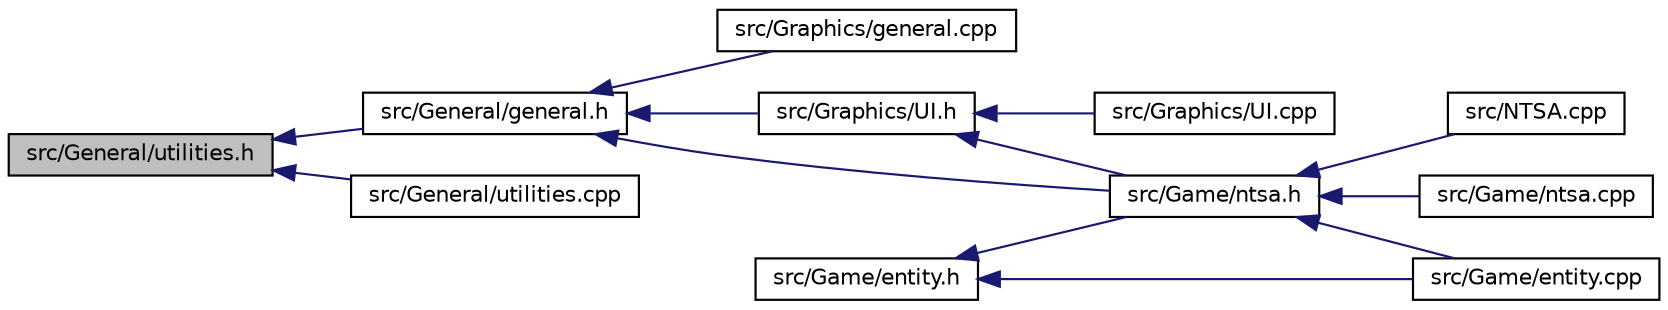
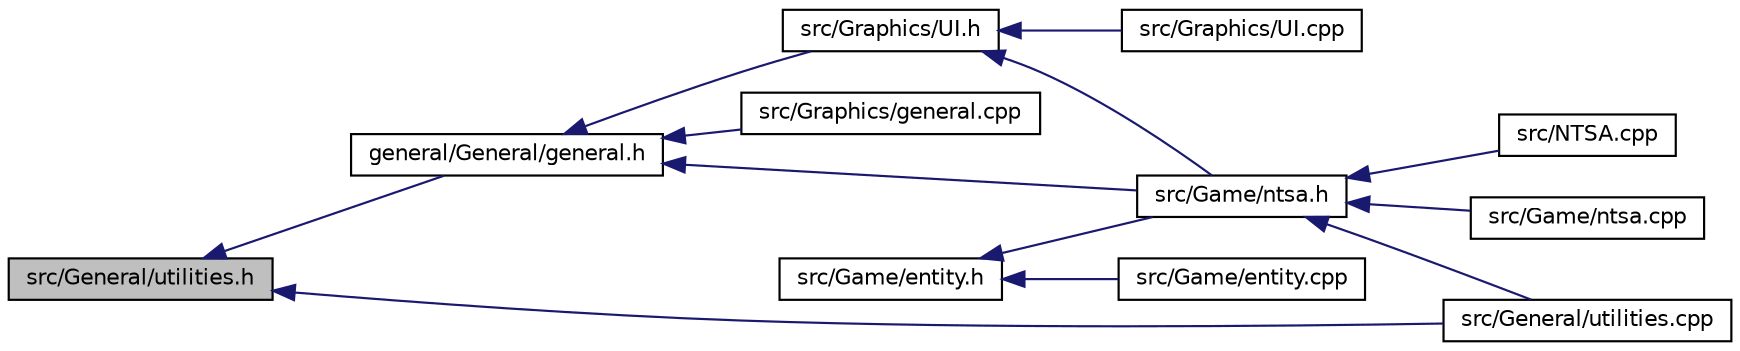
node "src/General/general.h": label "src/General/general.h" -> "general/General/general.h"
edge "src/Game/entity.cpp" -> "src/Game/ntsa.h": now "src/General/utilities.cpp" -> "src/Game/ntsa.h"
